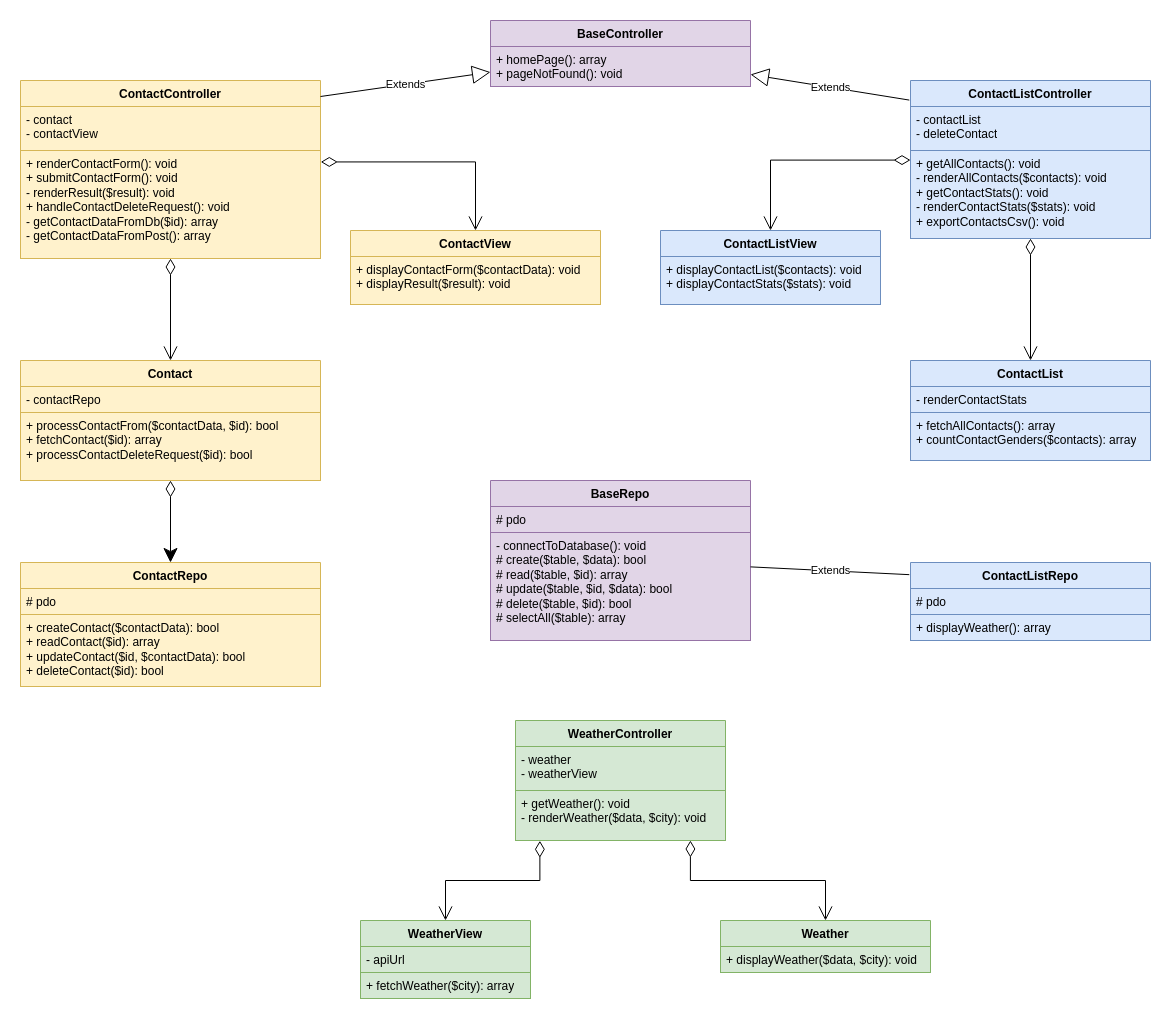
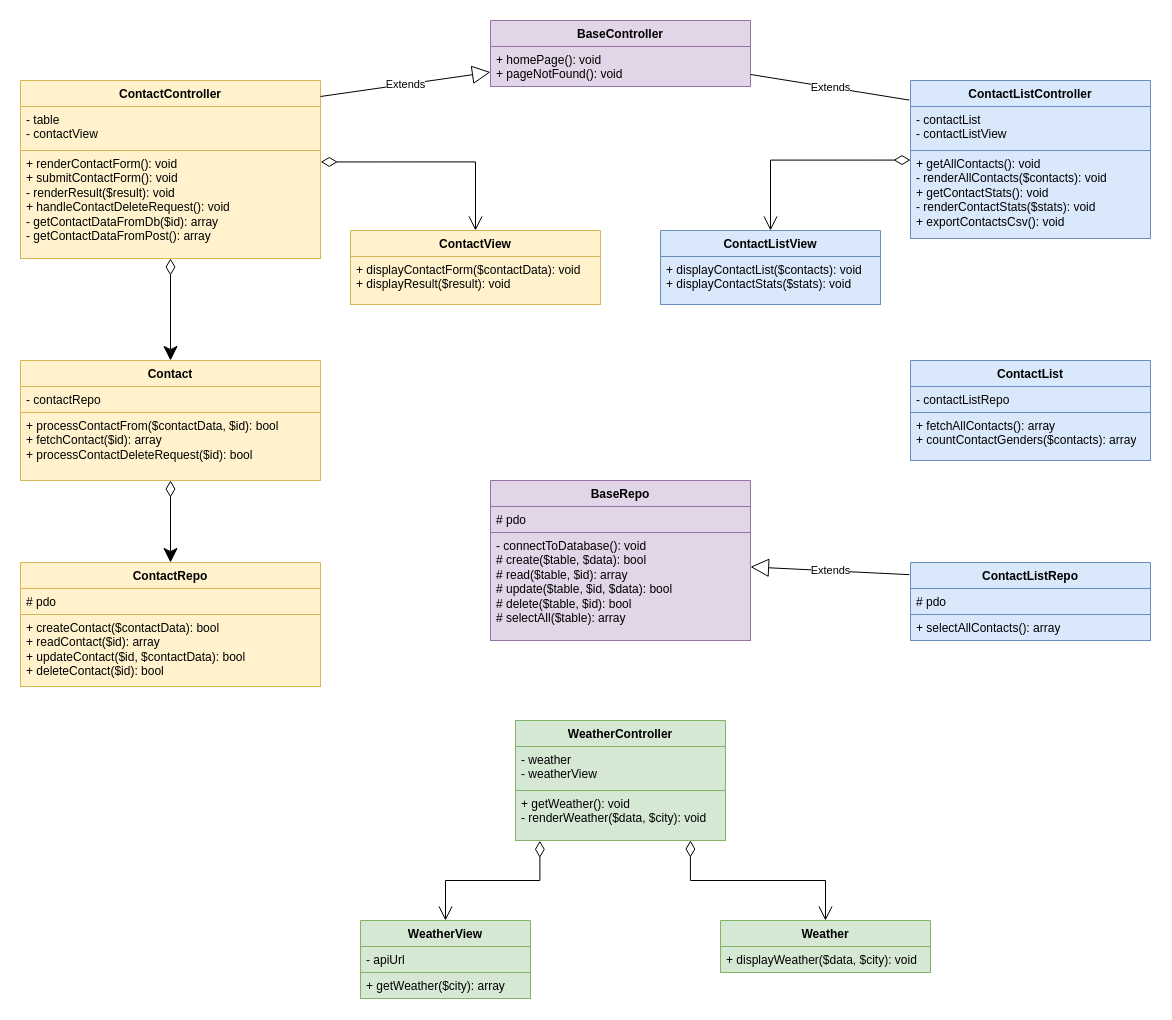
node "+ homePage(): array + pageNotFound(): void": label "+ homePage(): array + pageNotFound(): void" -> "+ homePage(): void + pageNotFound(): void"
edge "ContactListController" -> "BaseController": arrowhead block -> none
node "- contact - contactView": label "- contact - contactView" -> "- table - contactView"
node "- contactList - deleteContact": label "- contactList - deleteContact" -> "- contactList - contactListView"
edge "ContactListController" -- "ContactList": removed
edge "ContactController" -- "Contact": arrowhead open -> classic
node "- renderContactStats": label "- renderContactStats" -> "- contactListRepo"
edge "BaseRepo" -- "ContactListRepo": arrowhead none -> block
node "+ displayWeather(): array": label "+ displayWeather(): array" -> "+ selectAllContacts(): array"
node "+ fetchWeather($city): array": label "+ fetchWeather($city): array" -> "+ getWeather($city): array"
